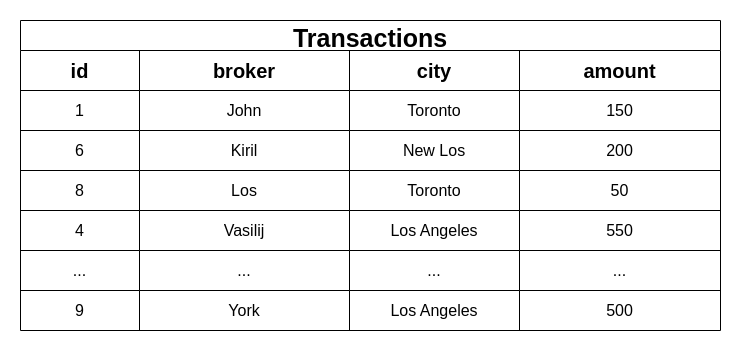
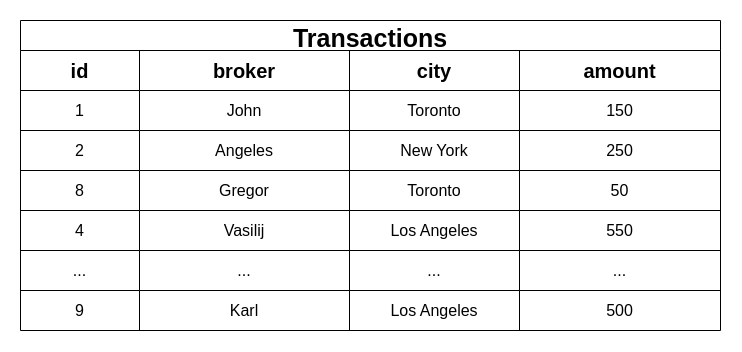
node "6": label "6" -> "2"
node "Kiril": label "Kiril" -> "Angeles"
node "New Los": label "New Los" -> "New York"
node "200": label "200" -> "250"
node "Los": label "Los" -> "Gregor"
node "York": label "York" -> "Karl"
